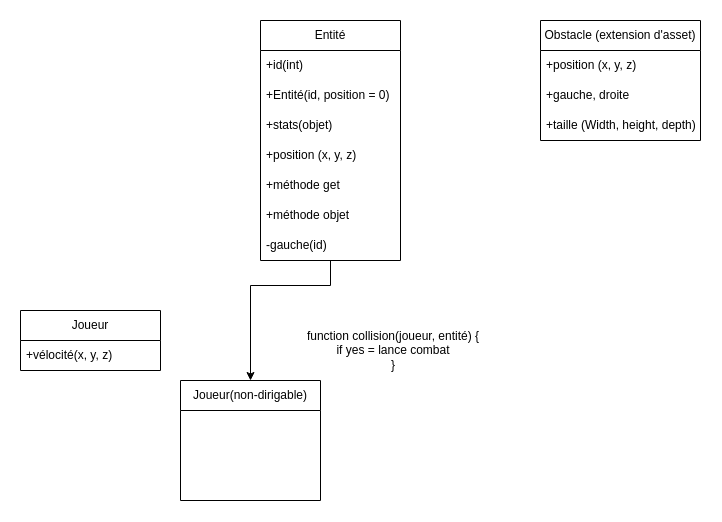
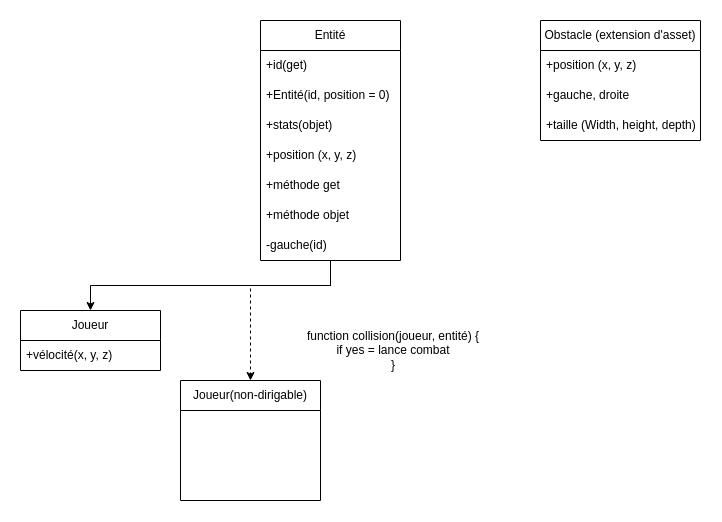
node "+id(int)": label "+id(int)" -> "+id(get)"
edge "Entité" -> "Joueur": added
edge "Entité" -> "Joueur(non-dirigable)": style solid -> dashed
